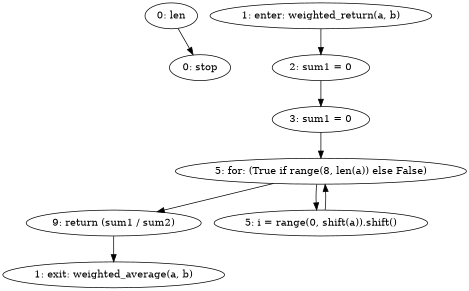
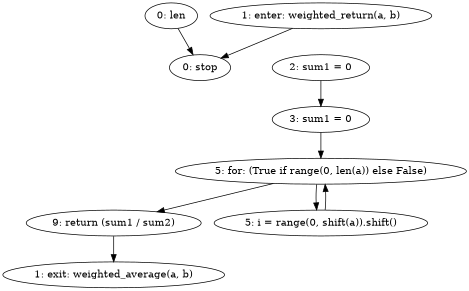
edge "1: enter: weighted_return(a, b)" -> "2: sum1 = 0": now "1: enter: weighted_return(a, b)" -> "0: stop"
node "5: for: (True if range(8, len(a)) else False)": label "5: for: (True if range(8, len(a)) else False)" -> "5: for: (True if range(0, len(a)) else False)"
